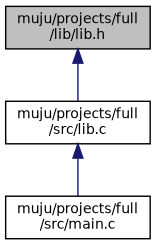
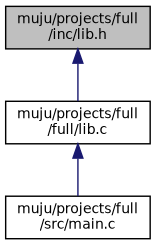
node "muju/projects/full /lib/lib.h": label "muju/projects/full /lib/lib.h" -> "muju/projects/full /inc/lib.h"
node "muju/projects/full /src/lib.c": label "muju/projects/full /src/lib.c" -> "muju/projects/full /full/lib.c"
